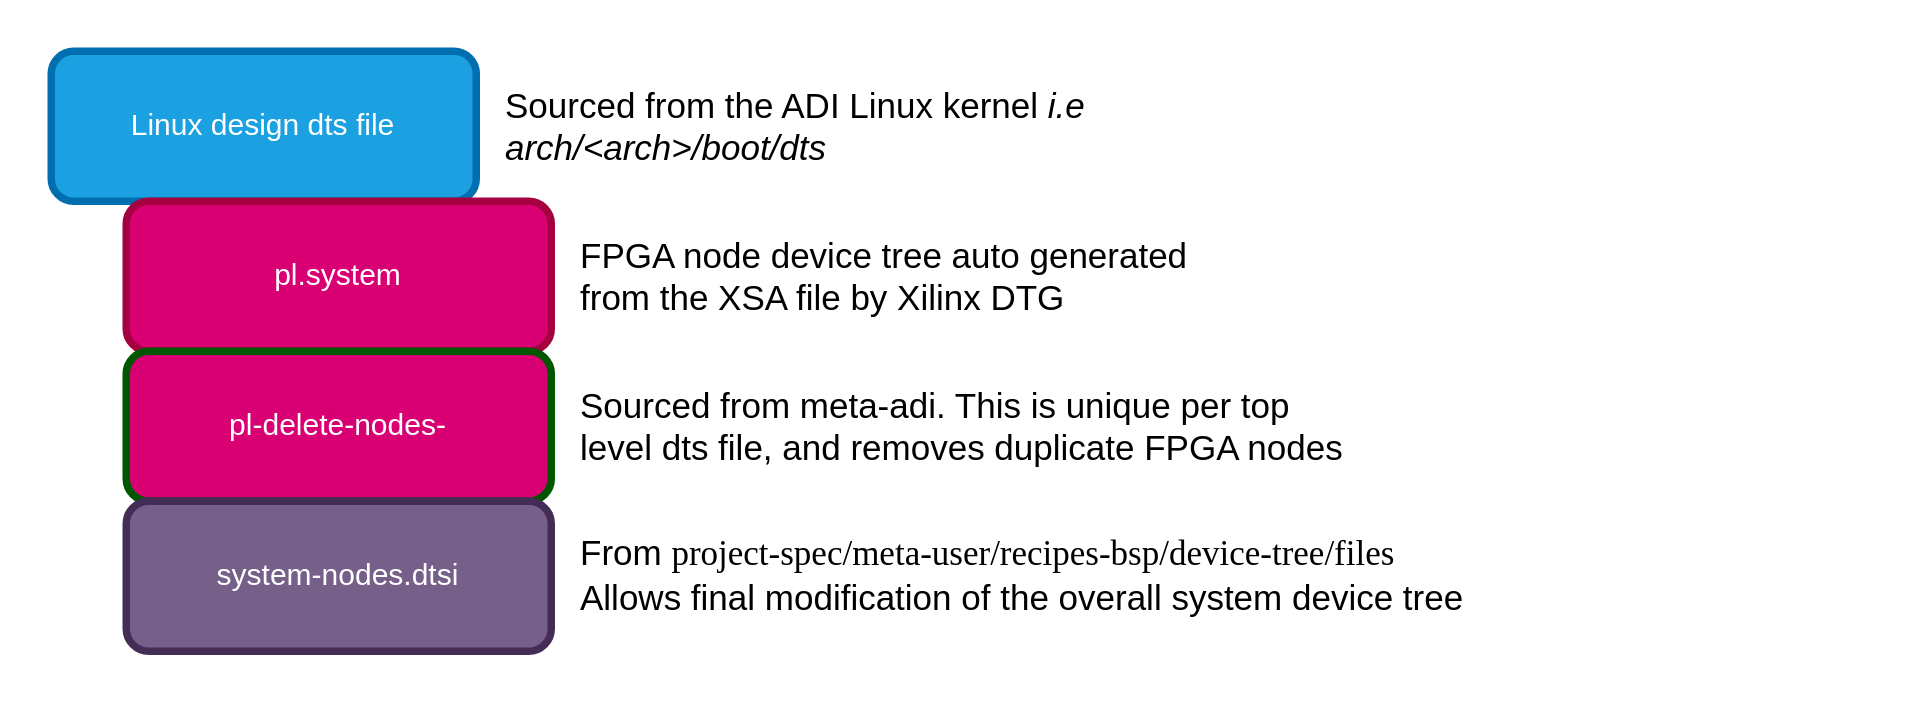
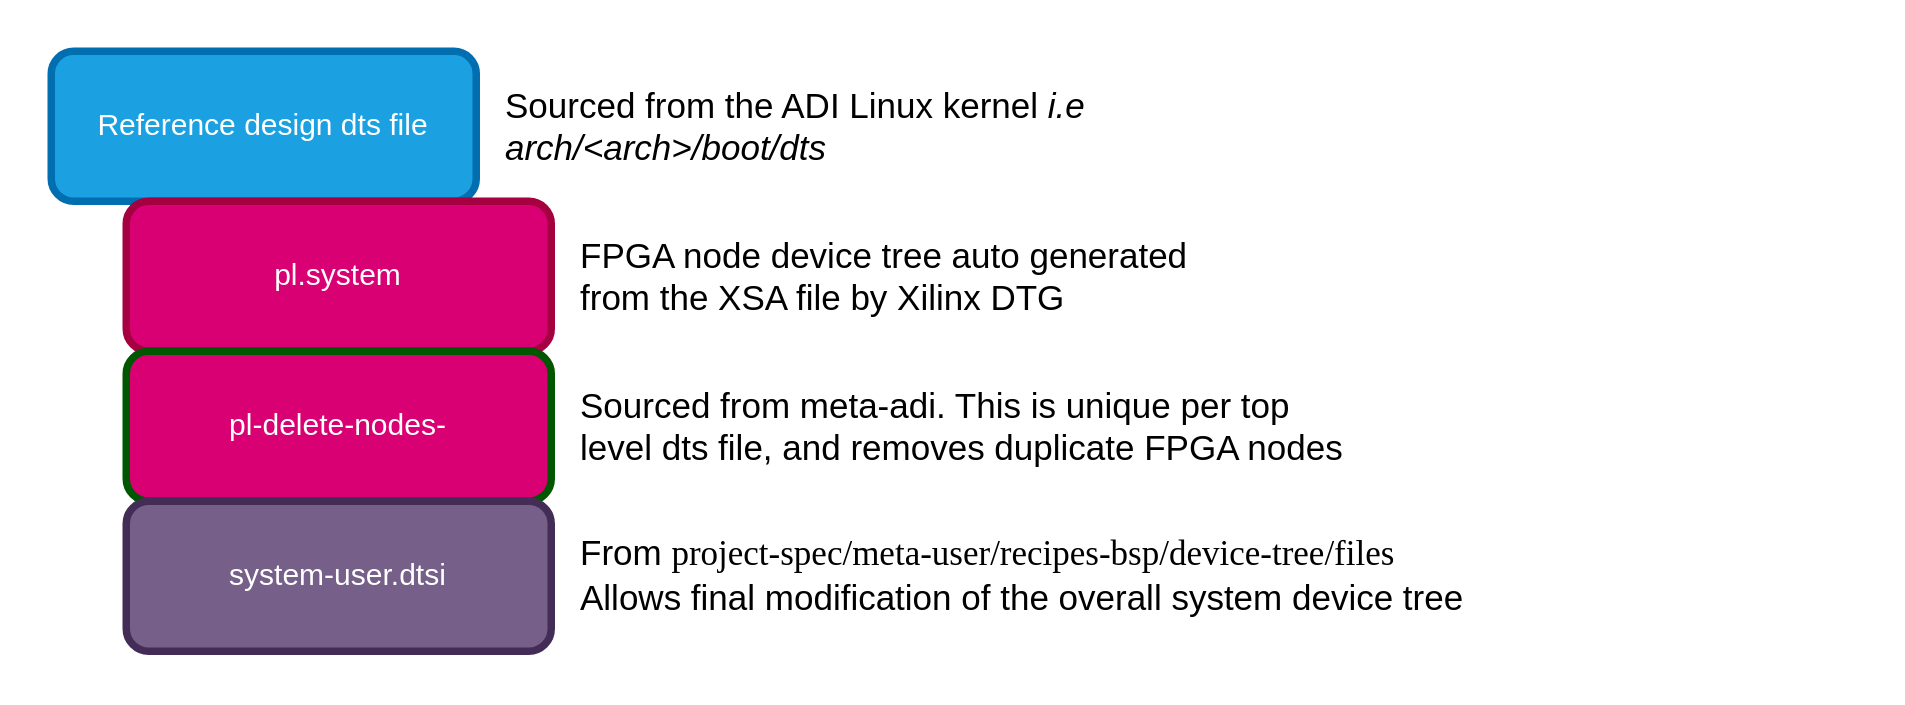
node "Linux design dts file": label "Linux design dts file" -> "Reference design dts file"
node "system-nodes.dtsi": label "system-nodes.dtsi" -> "system-user.dtsi"
